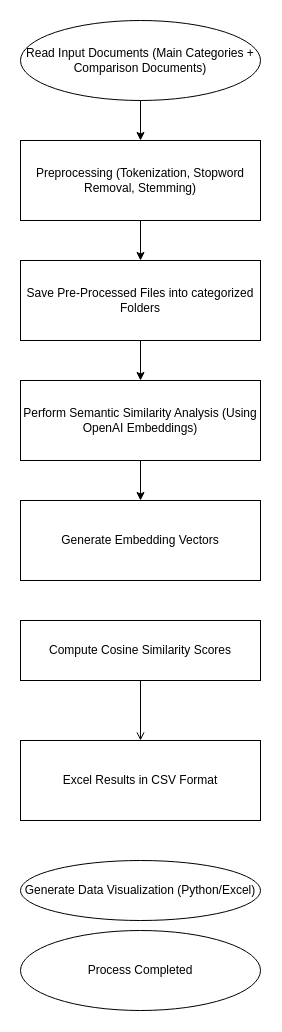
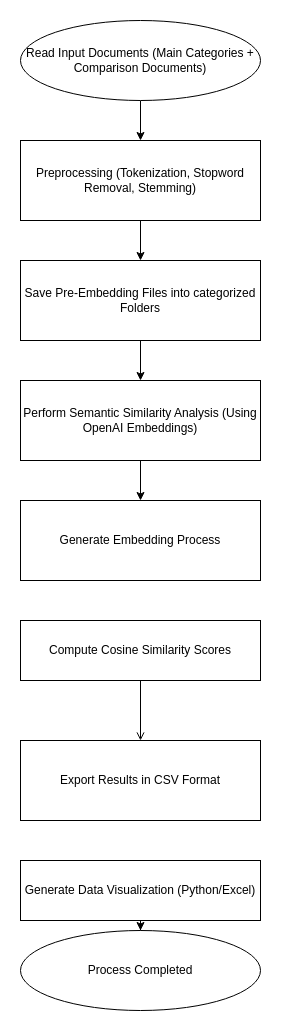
node "Save Pre-Processed Files into categorized Folders": label "Save Pre-Processed Files into categorized Folders" -> "Save Pre-Embedding Files into categorized Folders"
node "Generate Embedding Vectors": label "Generate Embedding Vectors" -> "Generate Embedding Process"
node "Excel Results in CSV Format": label "Excel Results in CSV Format" -> "Export Results in CSV Format"
node "Generate Data Visualization (Python/Excel)": shape ellipse -> rectangle
edge "Generate Data Visualization (Python/Excel)" -> "Process Completed": added
